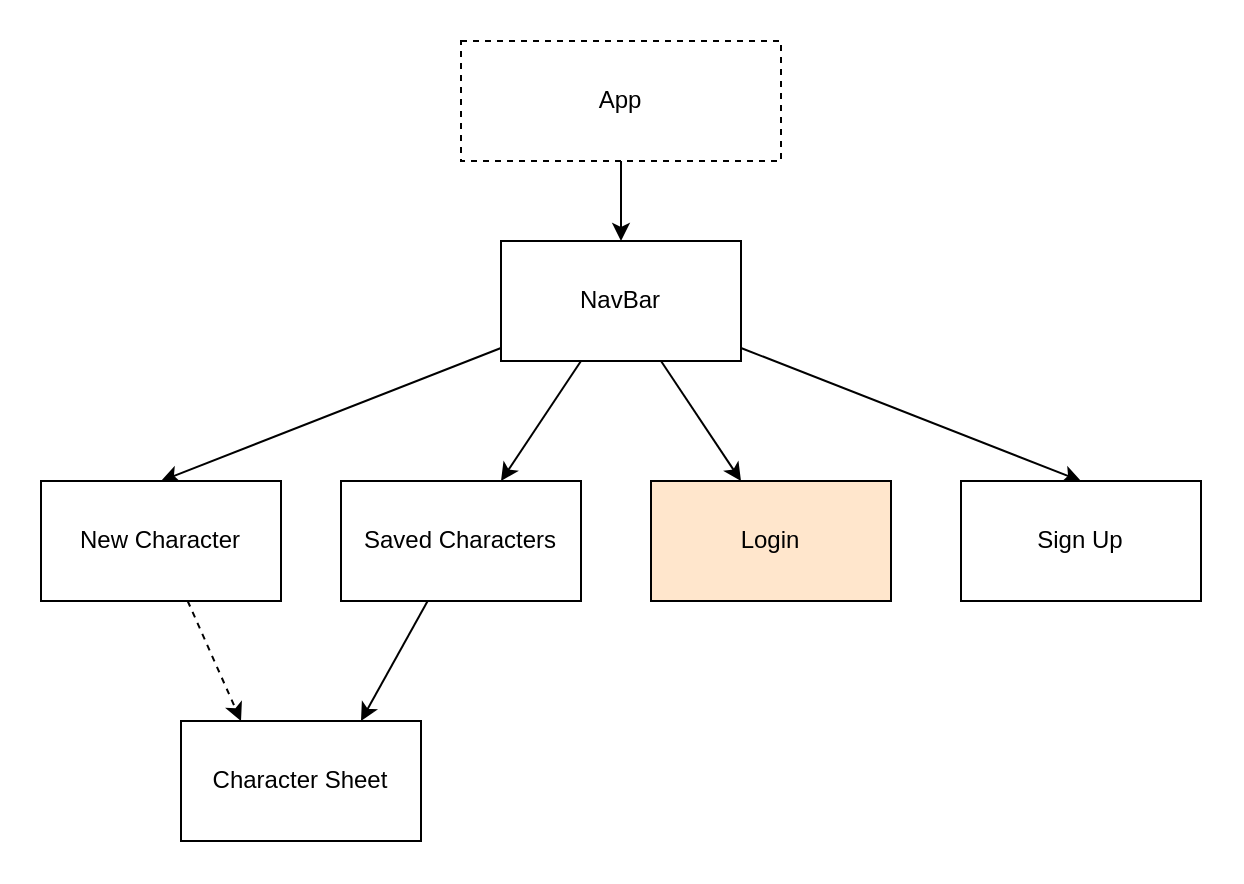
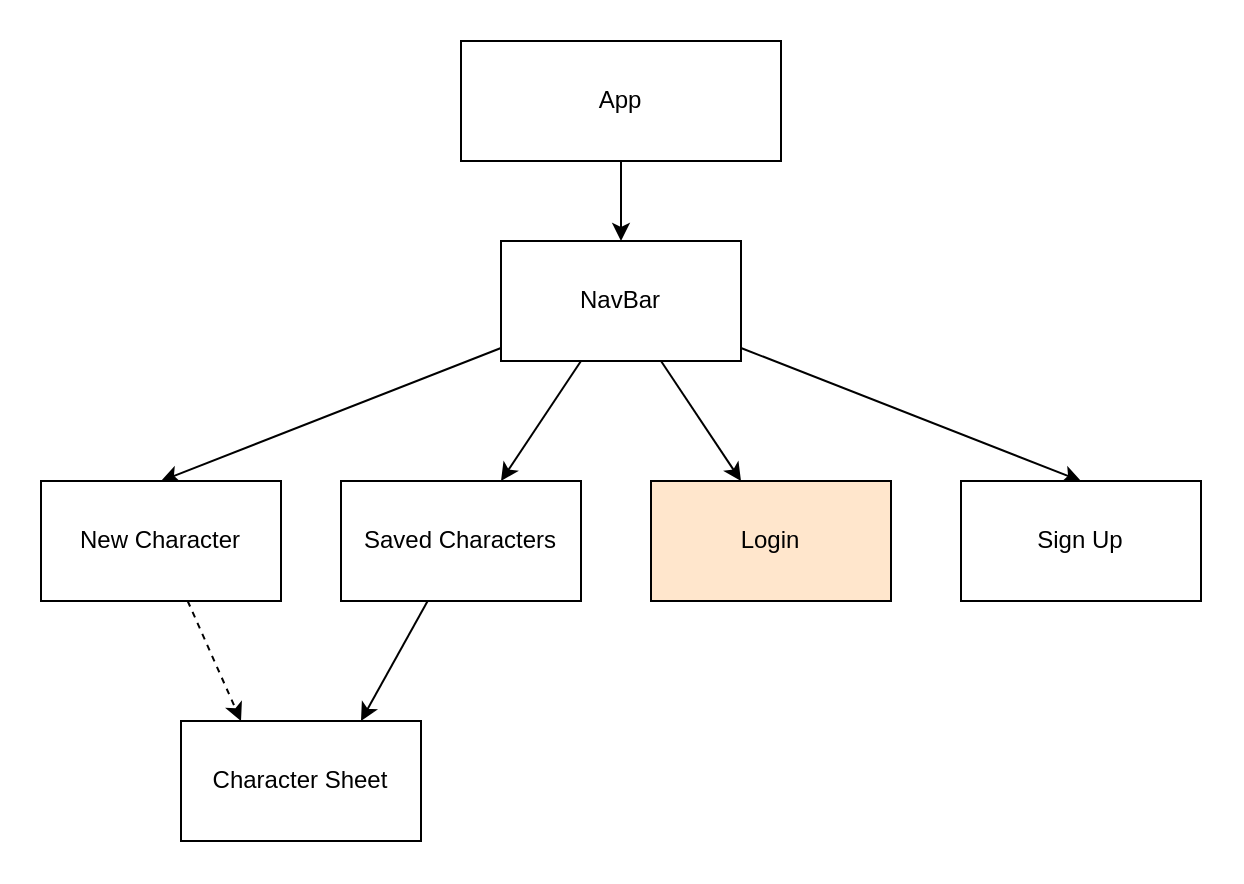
node "App": style dashed -> solid
